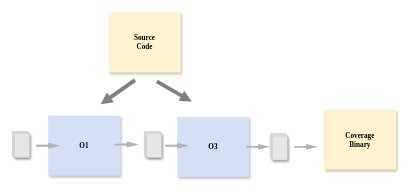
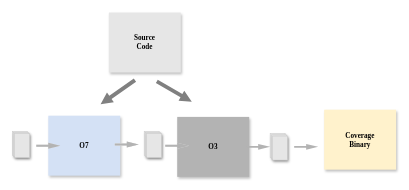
node "Source Code": fillcolor #fff2cc -> #e6e6e6
node "O1": label "O1" -> "O7"
node "O3": fillcolor #d4e1f5 -> #b3b3b3
